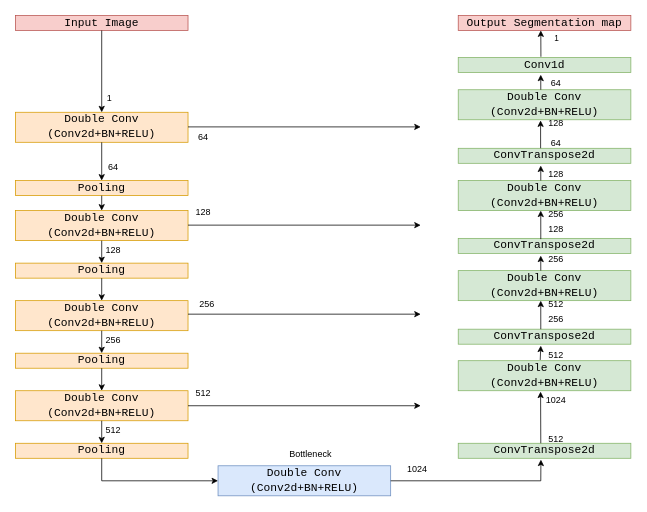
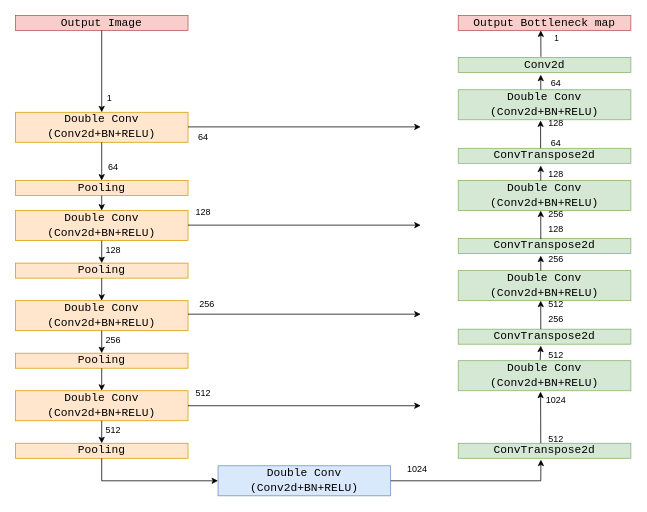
node "Input Image": label "Input Image" -> "Output Image"
node "Output Segmentation map": label "Output Segmentation map" -> "Output Bottleneck map"
node "Conv1d": label "Conv1d" -> "Conv2d"
node "Bottleneck": removed
